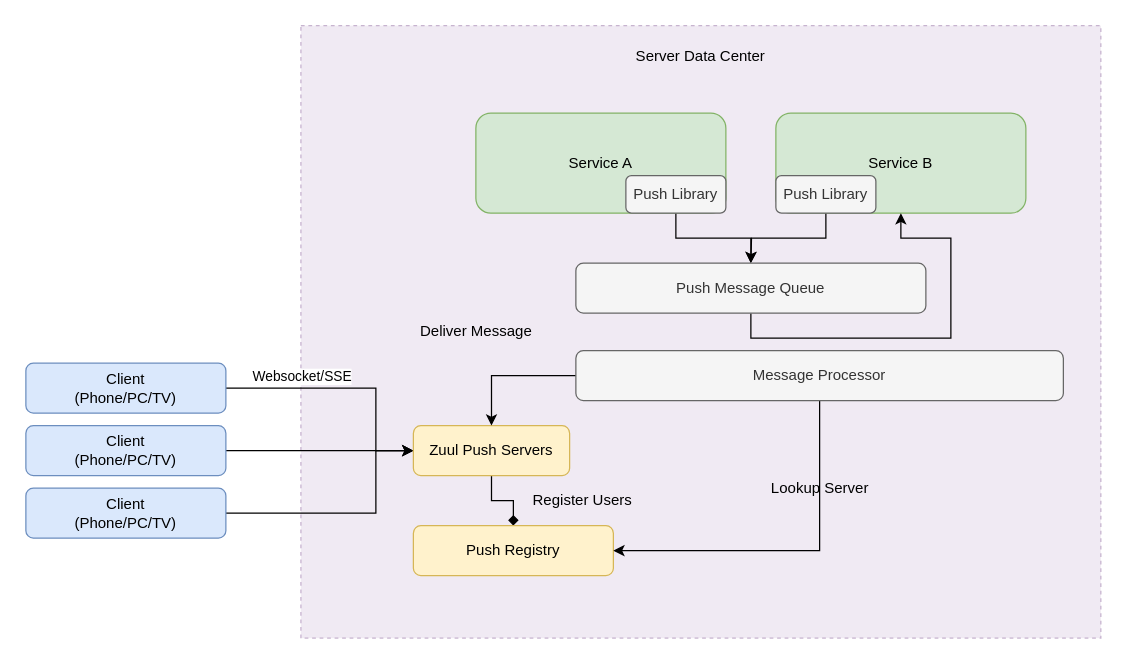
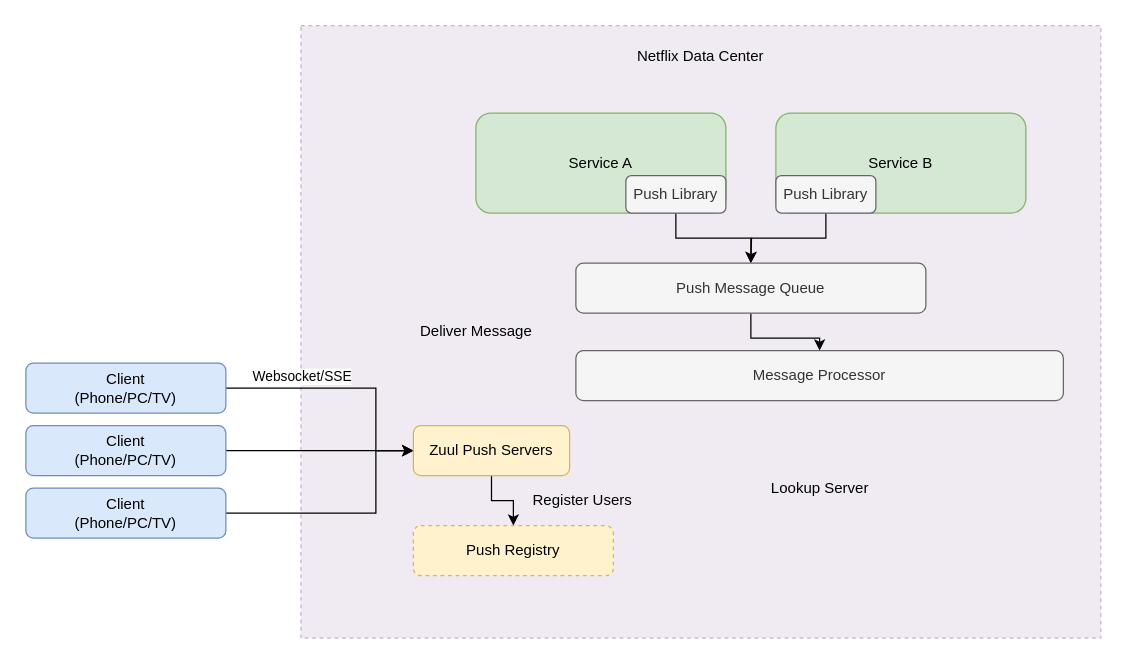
node "Server Data Center": label "Server Data Center" -> "Netflix Data Center"
edge "Push Message Queue" -> "Service B": now "Push Message Queue" -> "Message Processor"
edge "Message Processor" -> "Zuul Push Servers": removed
edge "Zuul Push Servers" -> "Push Registry": arrowhead diamond -> classic
node "Push Registry": style solid -> dashed
edge "Message Processor" -> "Push Registry": removed
